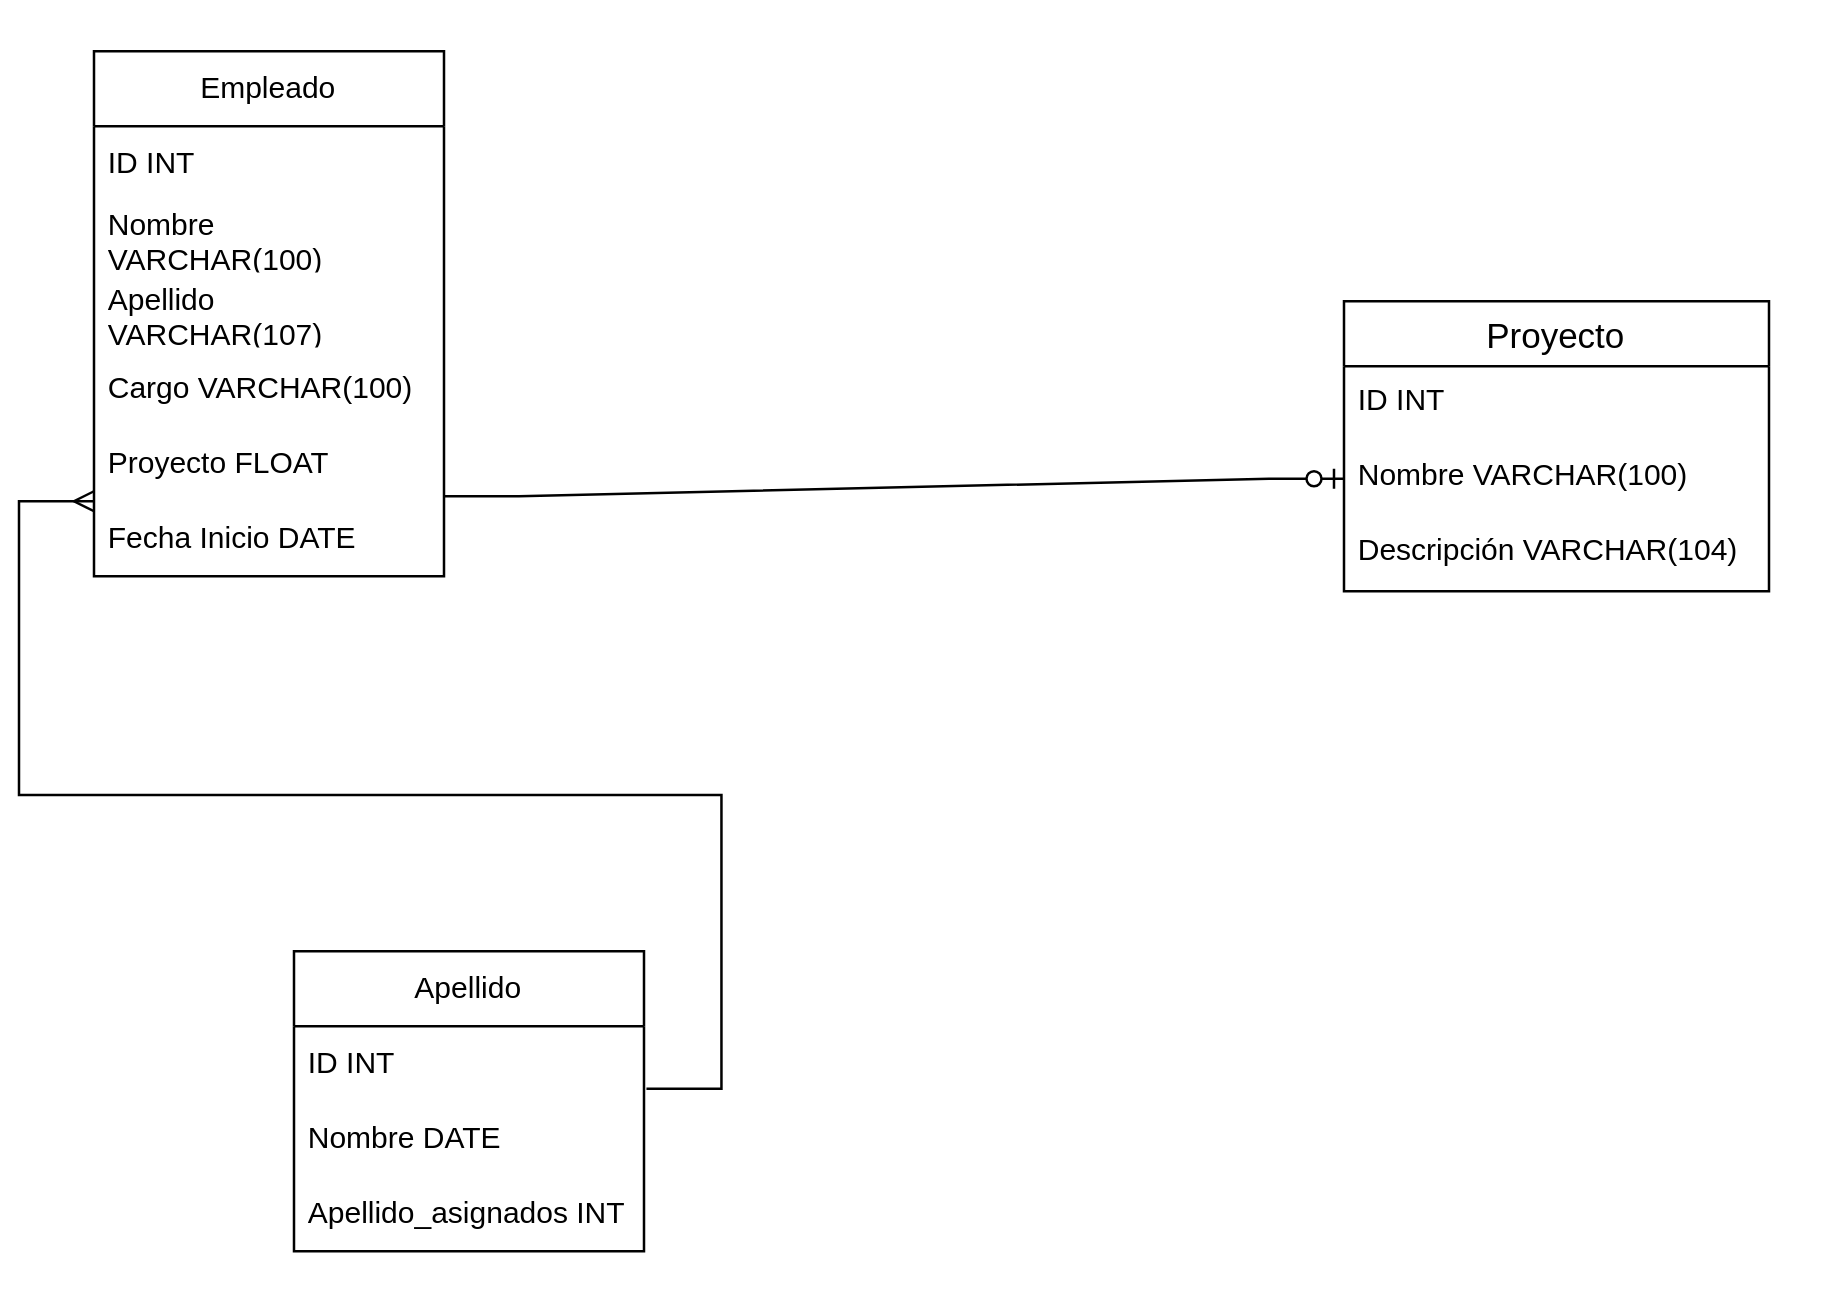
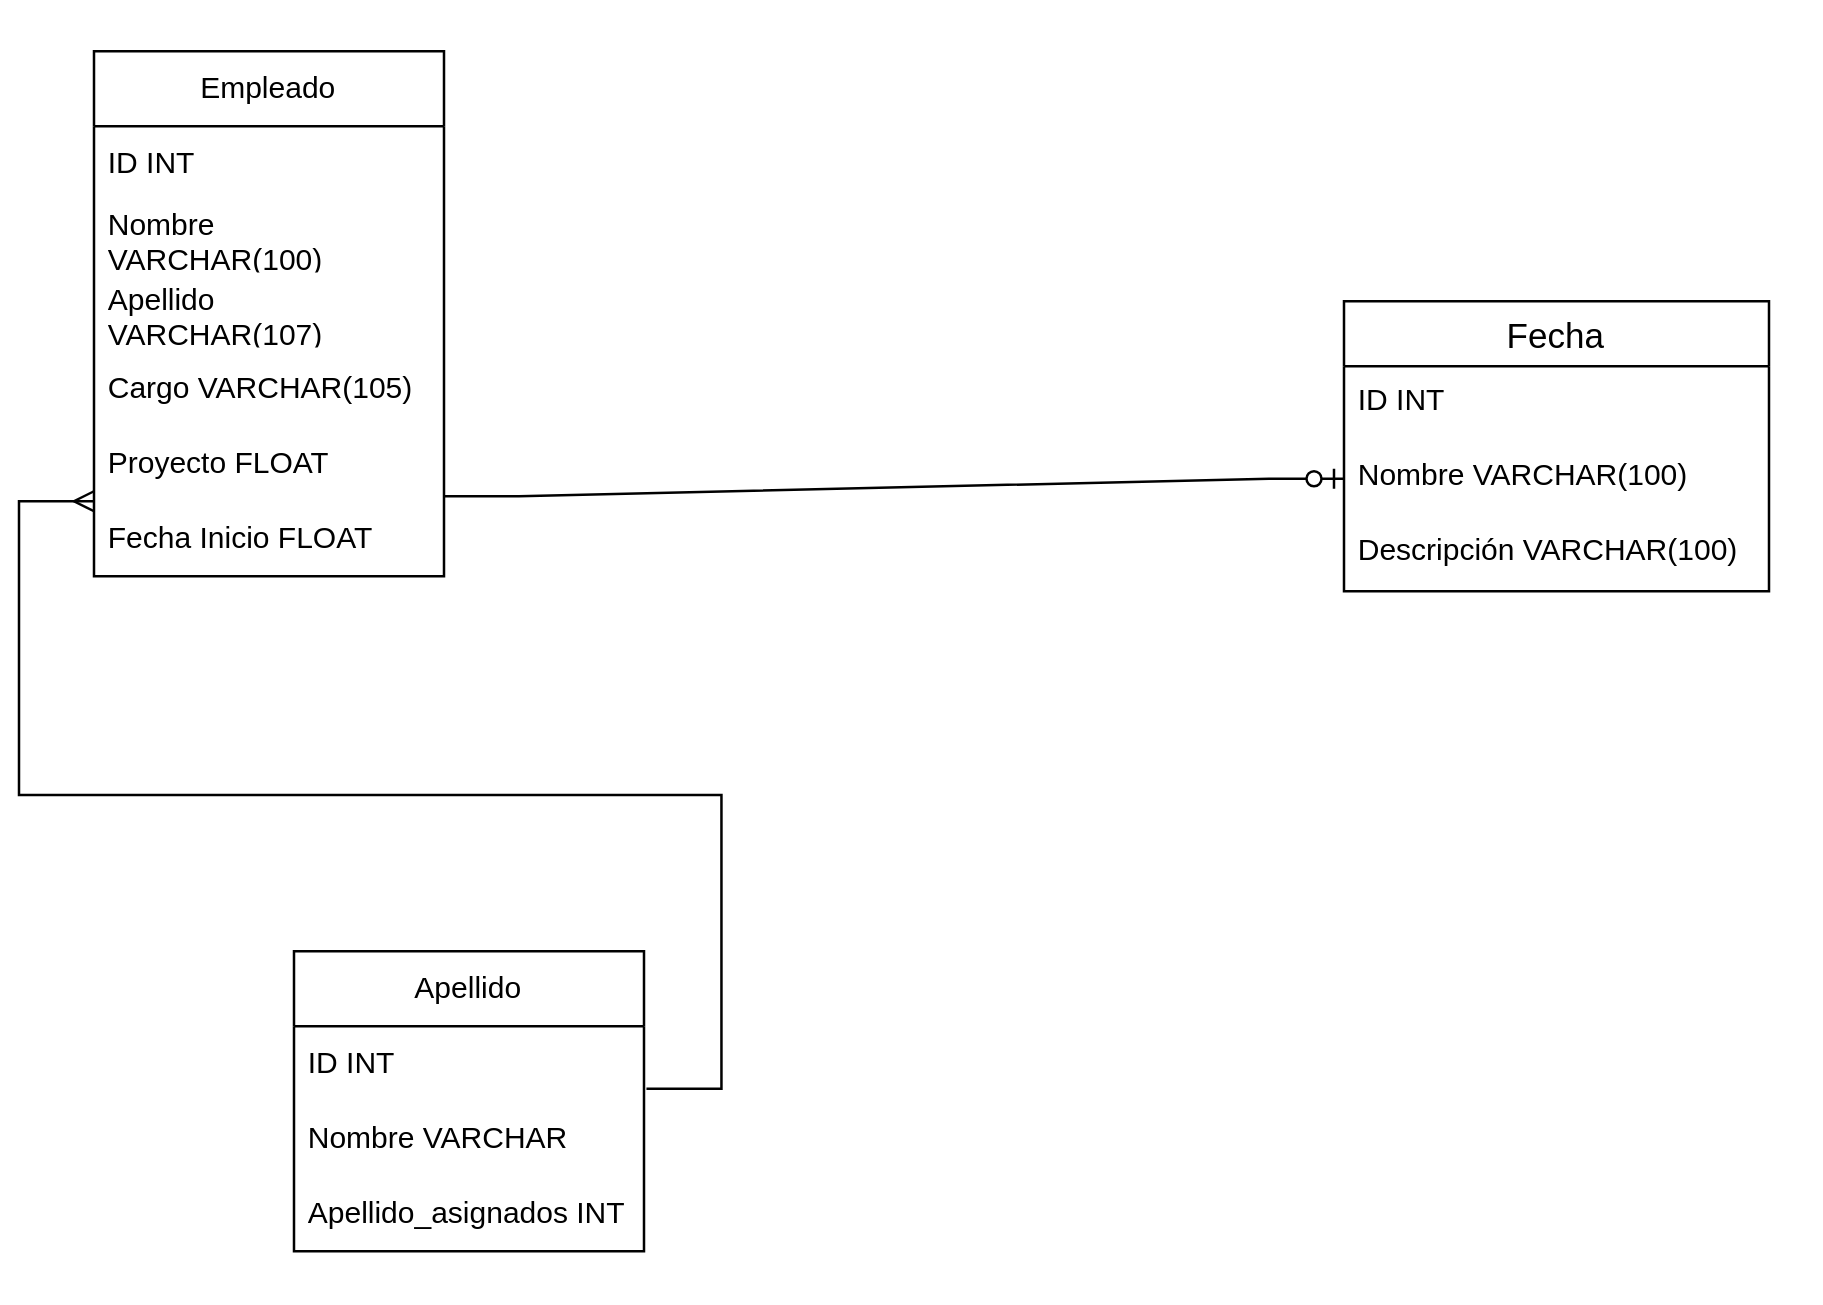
node "Proyecto": label "Proyecto" -> "Fecha"
node "Cargo VARCHAR(100)": label "Cargo VARCHAR(100)" -> "Cargo VARCHAR(105)"
node "Fecha Inicio DATE": label "Fecha Inicio DATE" -> "Fecha Inicio FLOAT"
node "Descripción VARCHAR(104)": label "Descripción VARCHAR(104)" -> "Descripción VARCHAR(100)"
node "Nombre DATE": label "Nombre DATE" -> "Nombre VARCHAR"
